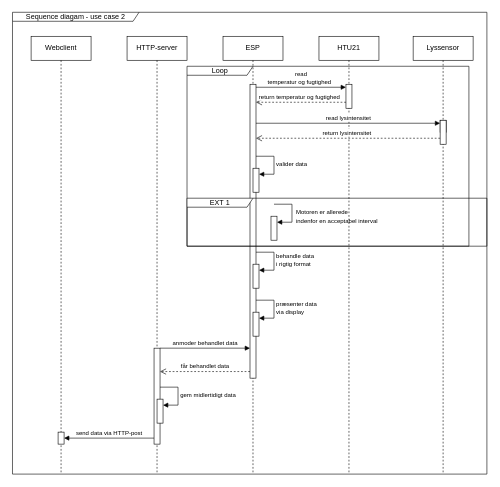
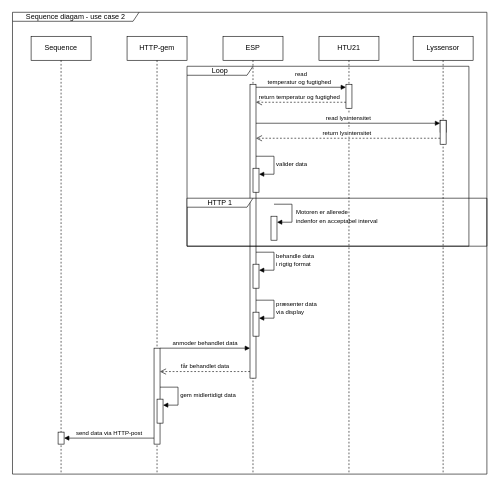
node "Webclient": label "Webclient" -> "Sequence"
node "HTTP-server": label "HTTP-server" -> "HTTP-gem"
node "EXT 1": label "EXT 1" -> "HTTP 1"
